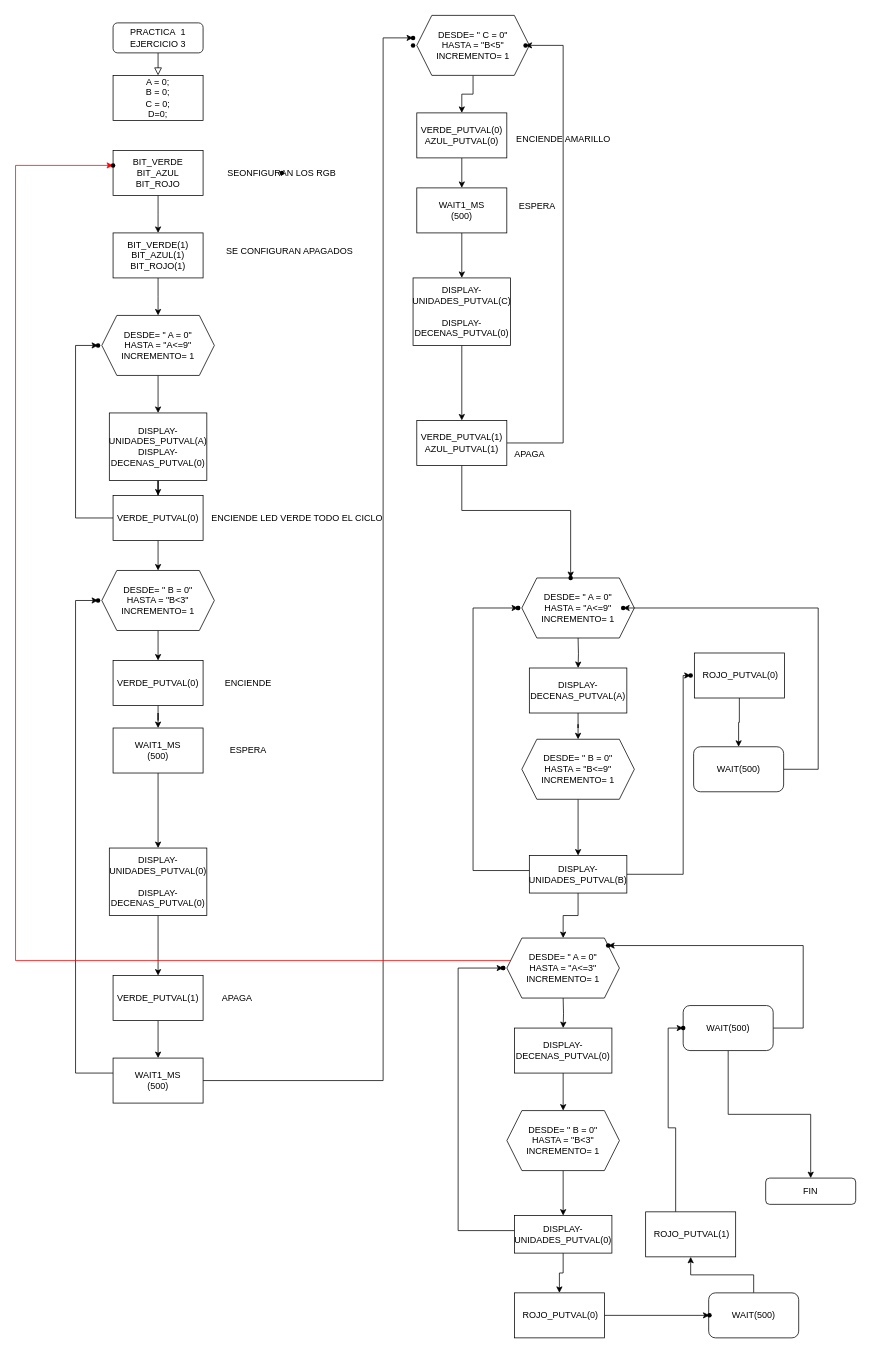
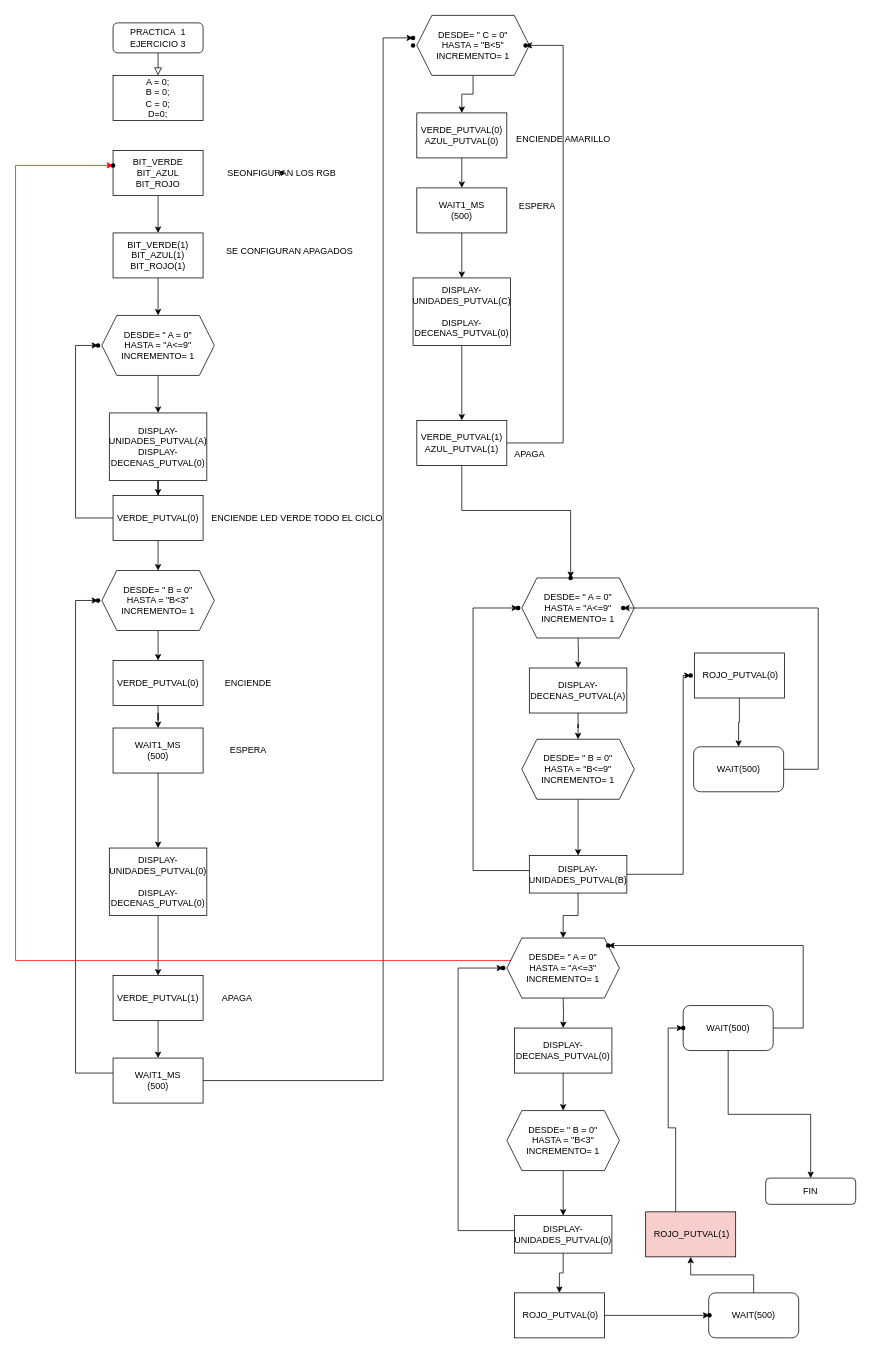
node "ROJO_PUTVAL(1)": fillcolor #ffffff -> #f8cecc
